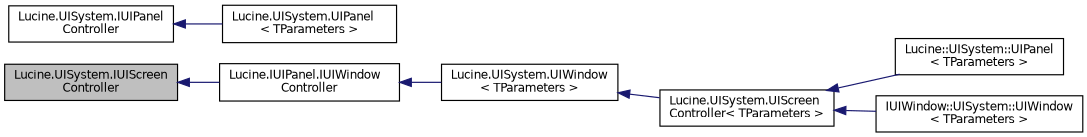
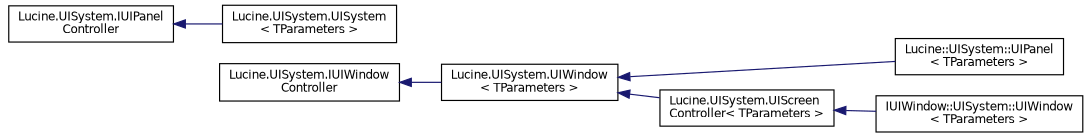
node "Lucine.UISystem.UIPanel < TParameters >": label "Lucine.UISystem.UIPanel < TParameters >" -> "Lucine.UISystem.UISystem < TParameters >"
edge "Lucine::UISystem::UIPanel < TParameters >" -> "Lucine.UISystem.UIScreen Controller< TParameters >": now "Lucine::UISystem::UIPanel < TParameters >" -> "Lucine.UISystem.UIWindow < TParameters >"
node "Lucine.UISystem.IUIScreen Controller": removed
node "Lucine.IUIPanel.IUIWindow Controller": label "Lucine.IUIPanel.IUIWindow Controller" -> "Lucine.UISystem.IUIWindow Controller"
